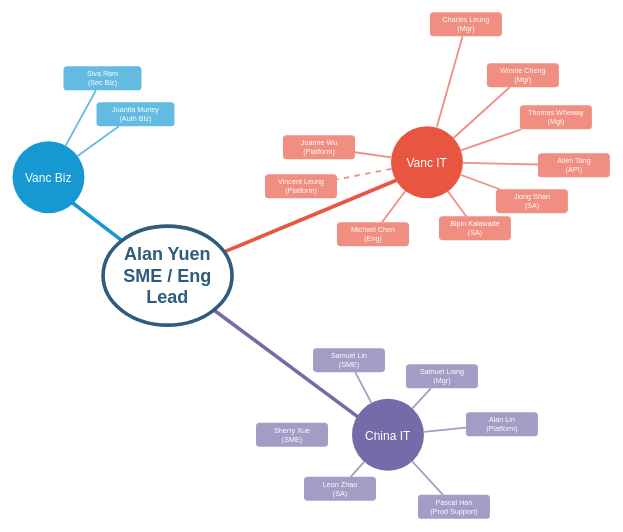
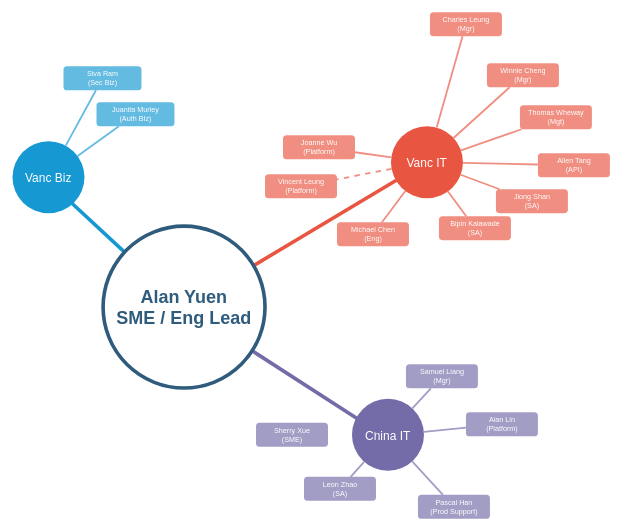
node "Alan Yuen SME / Eng Lead": size 129x99 -> 162x162
node "Samuel Lin (SME)": removed
edge "Samuel Lin (SME)" -- "China IT": removed
